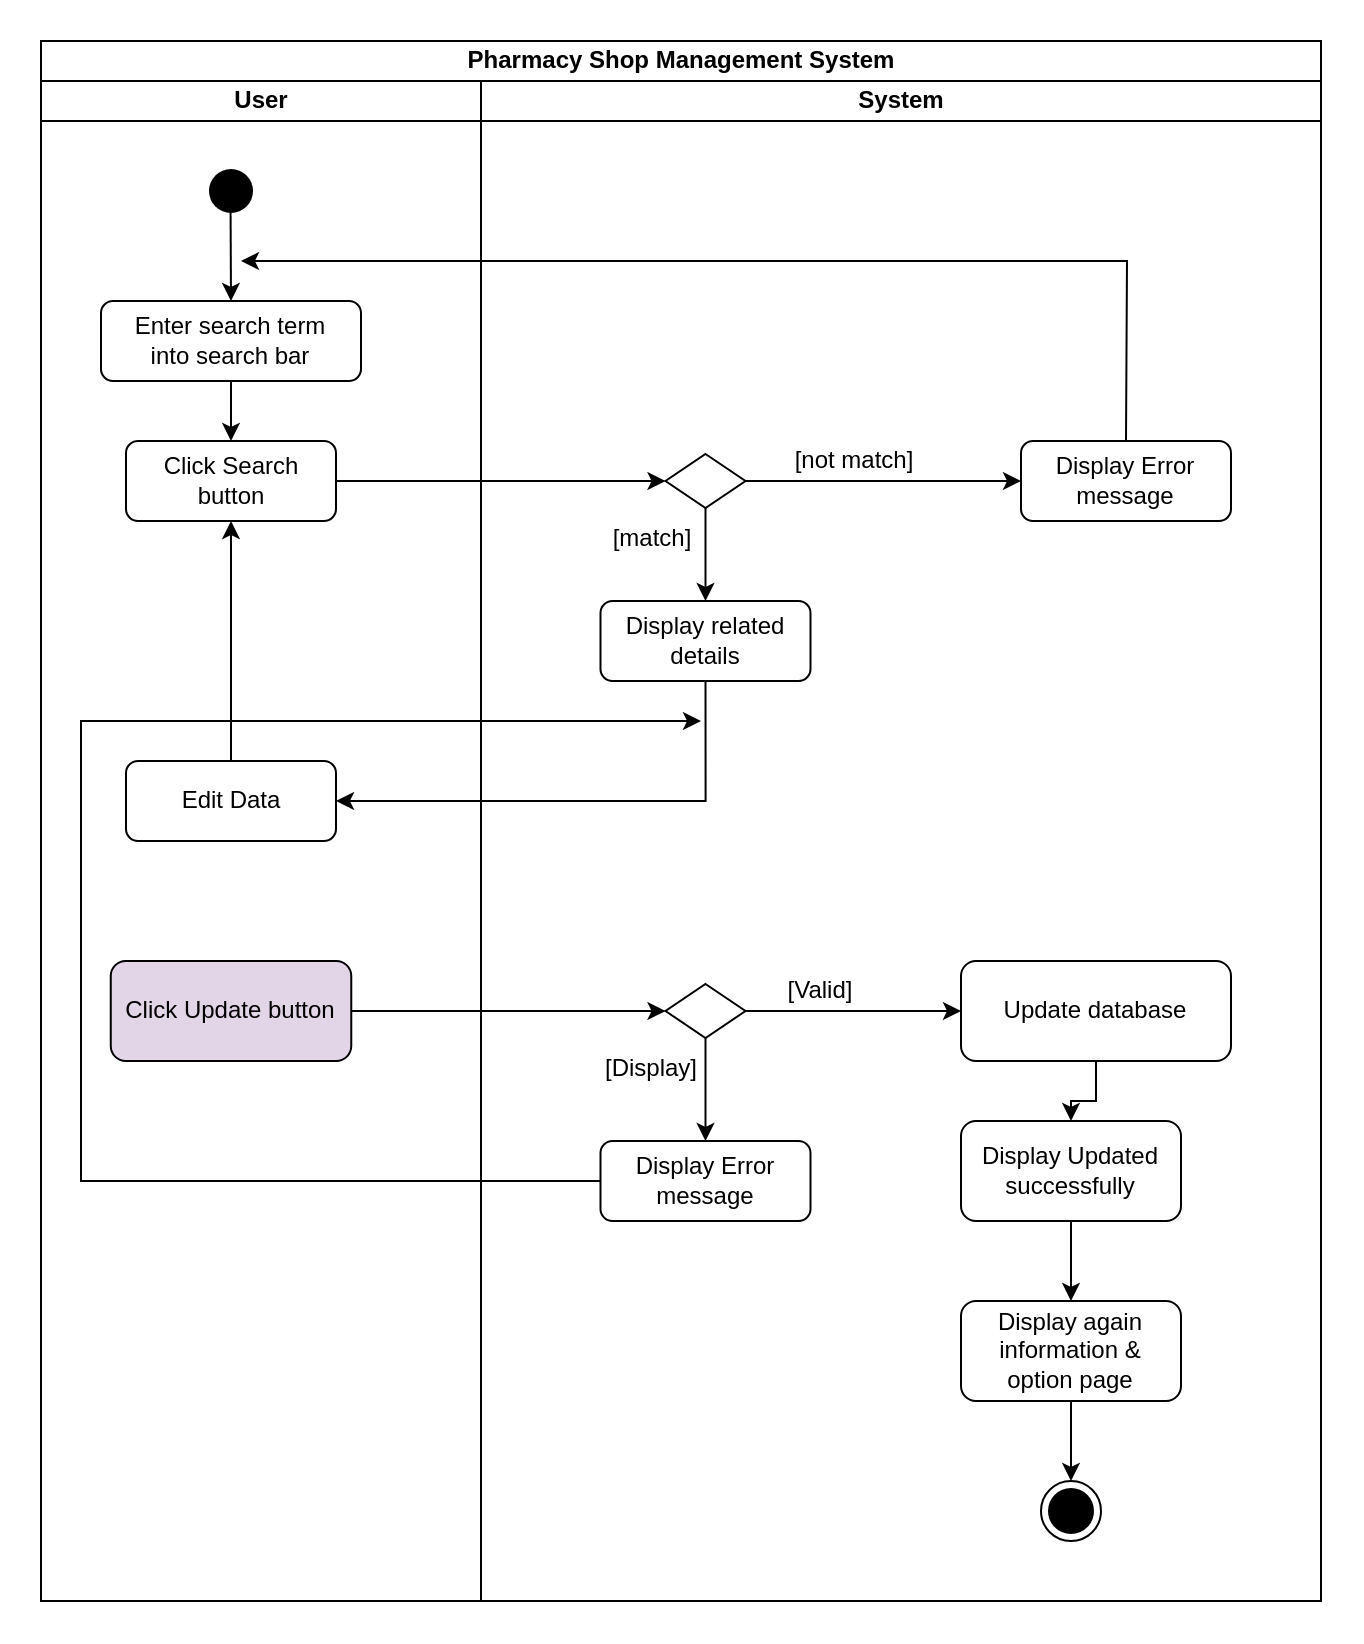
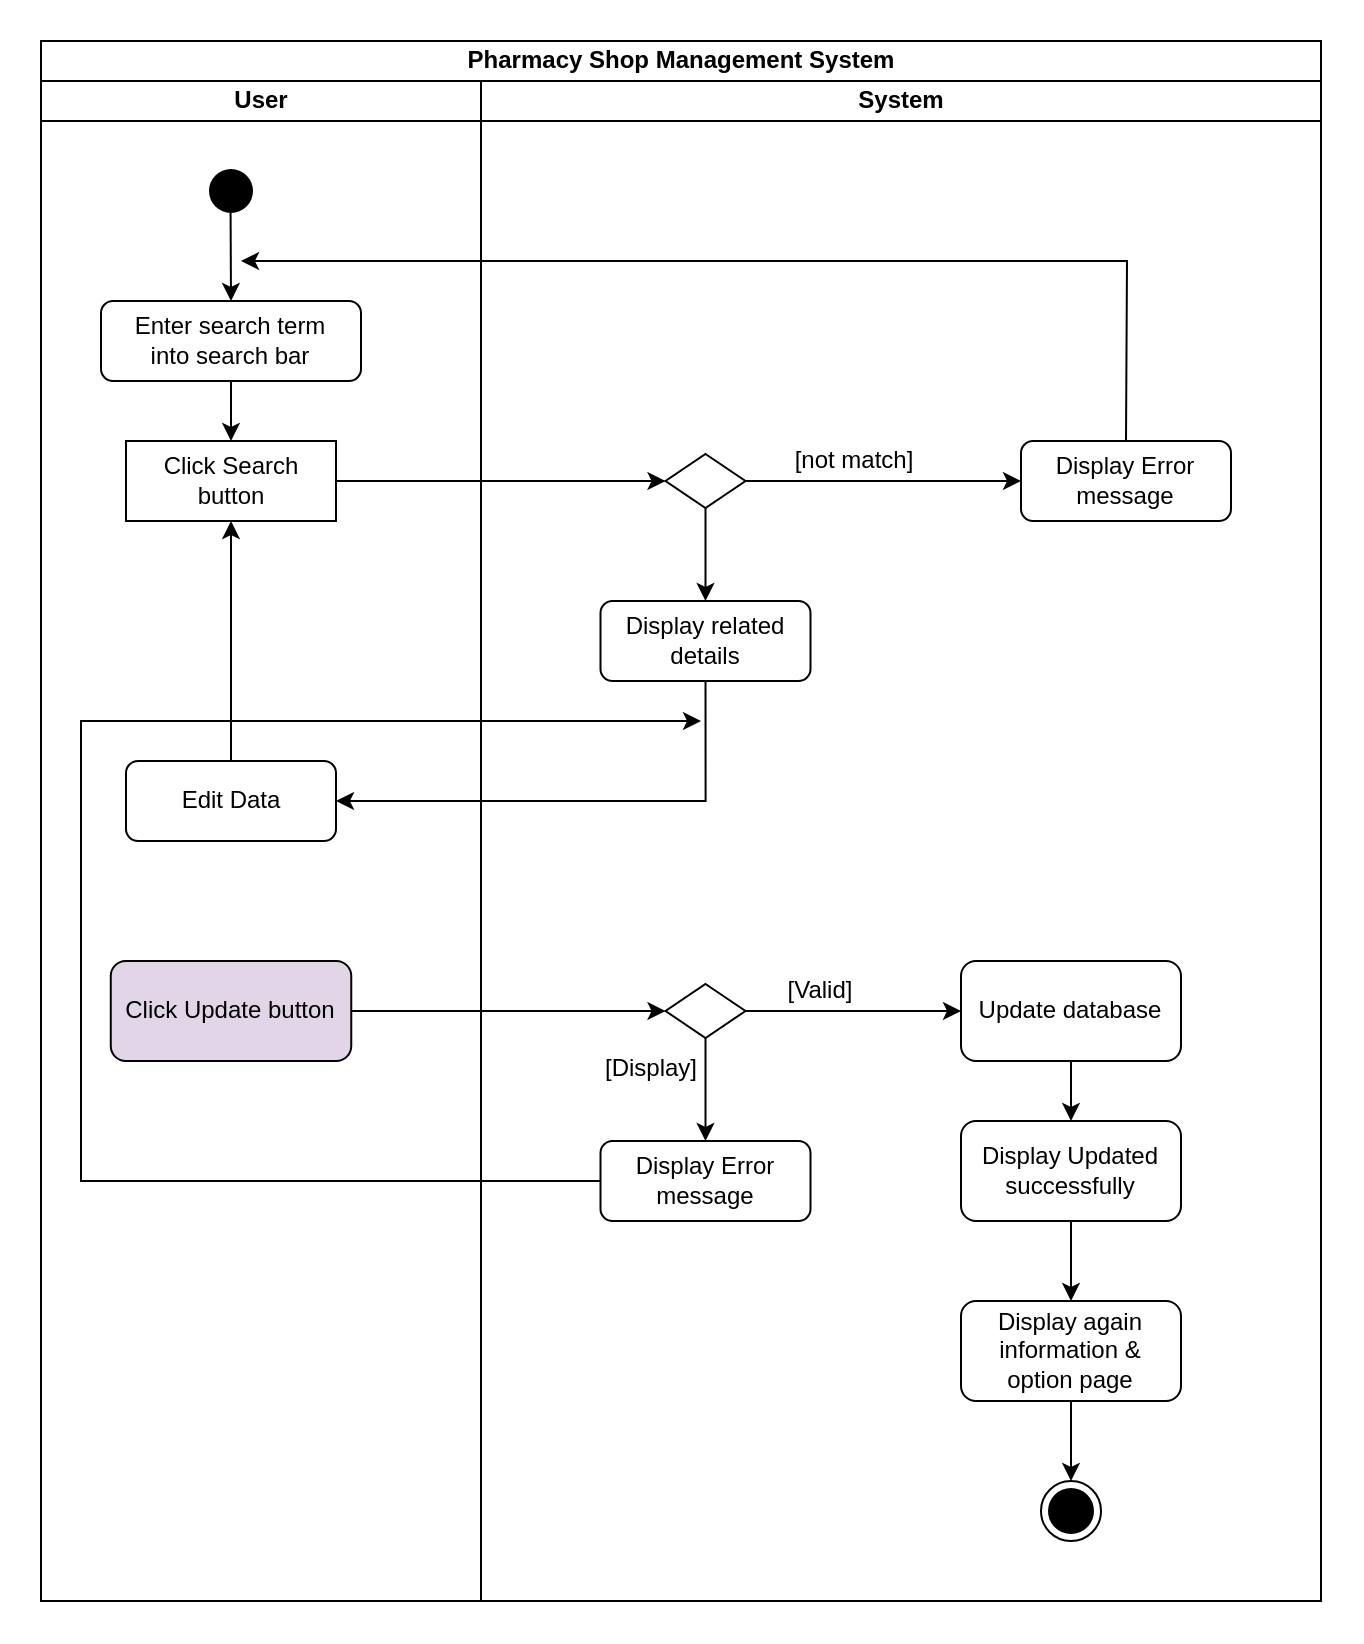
node "Click Search button": shape rounded rectangle -> rectangle
node "[match]": removed
node "Update database": size 270x100 -> 220x100
